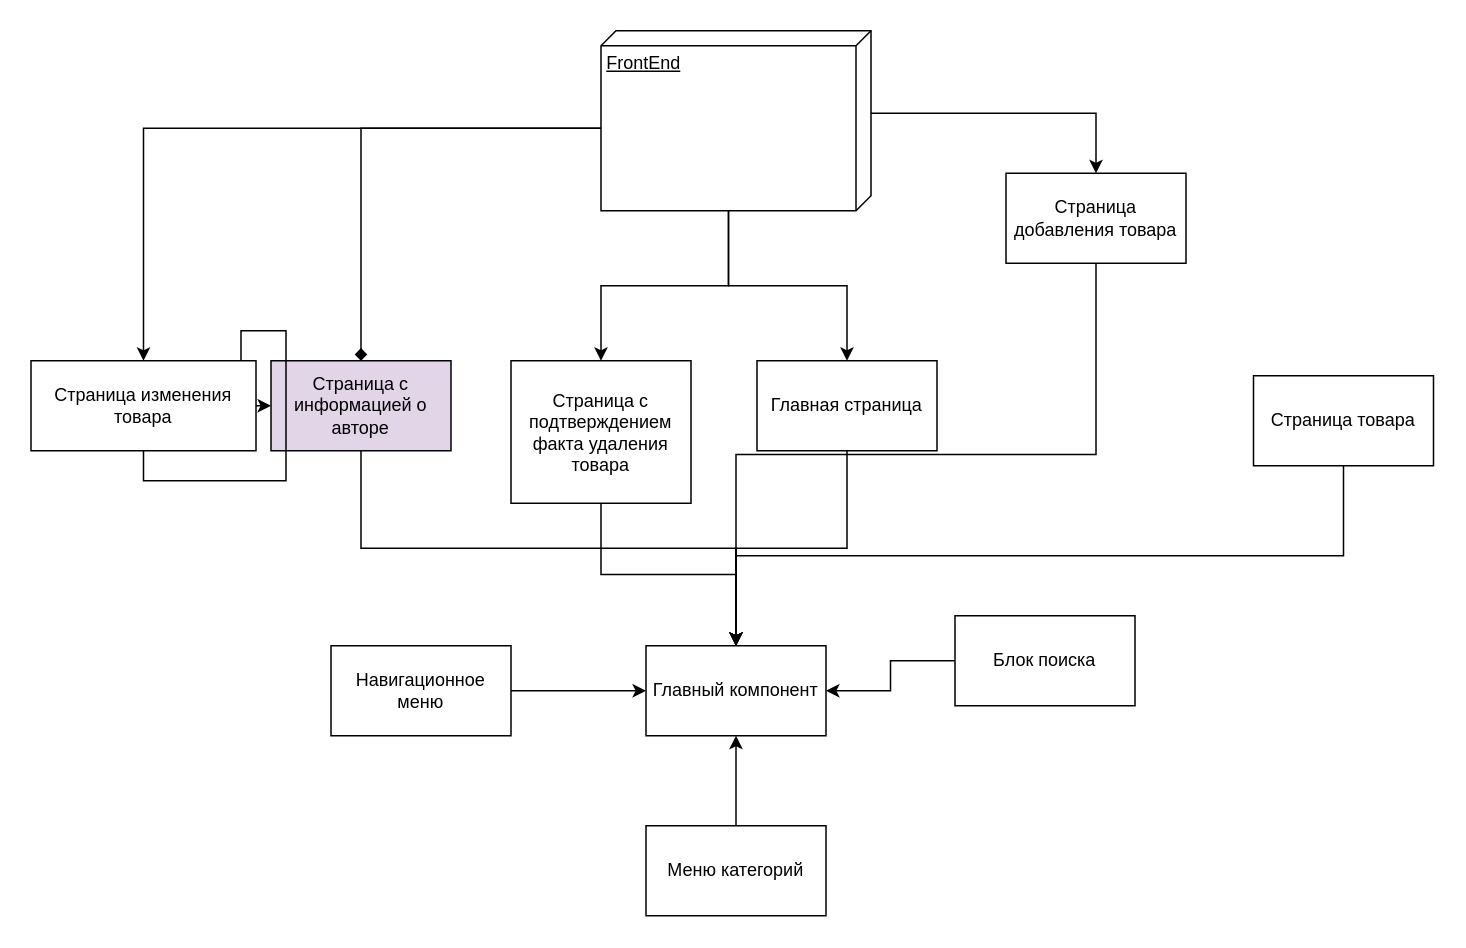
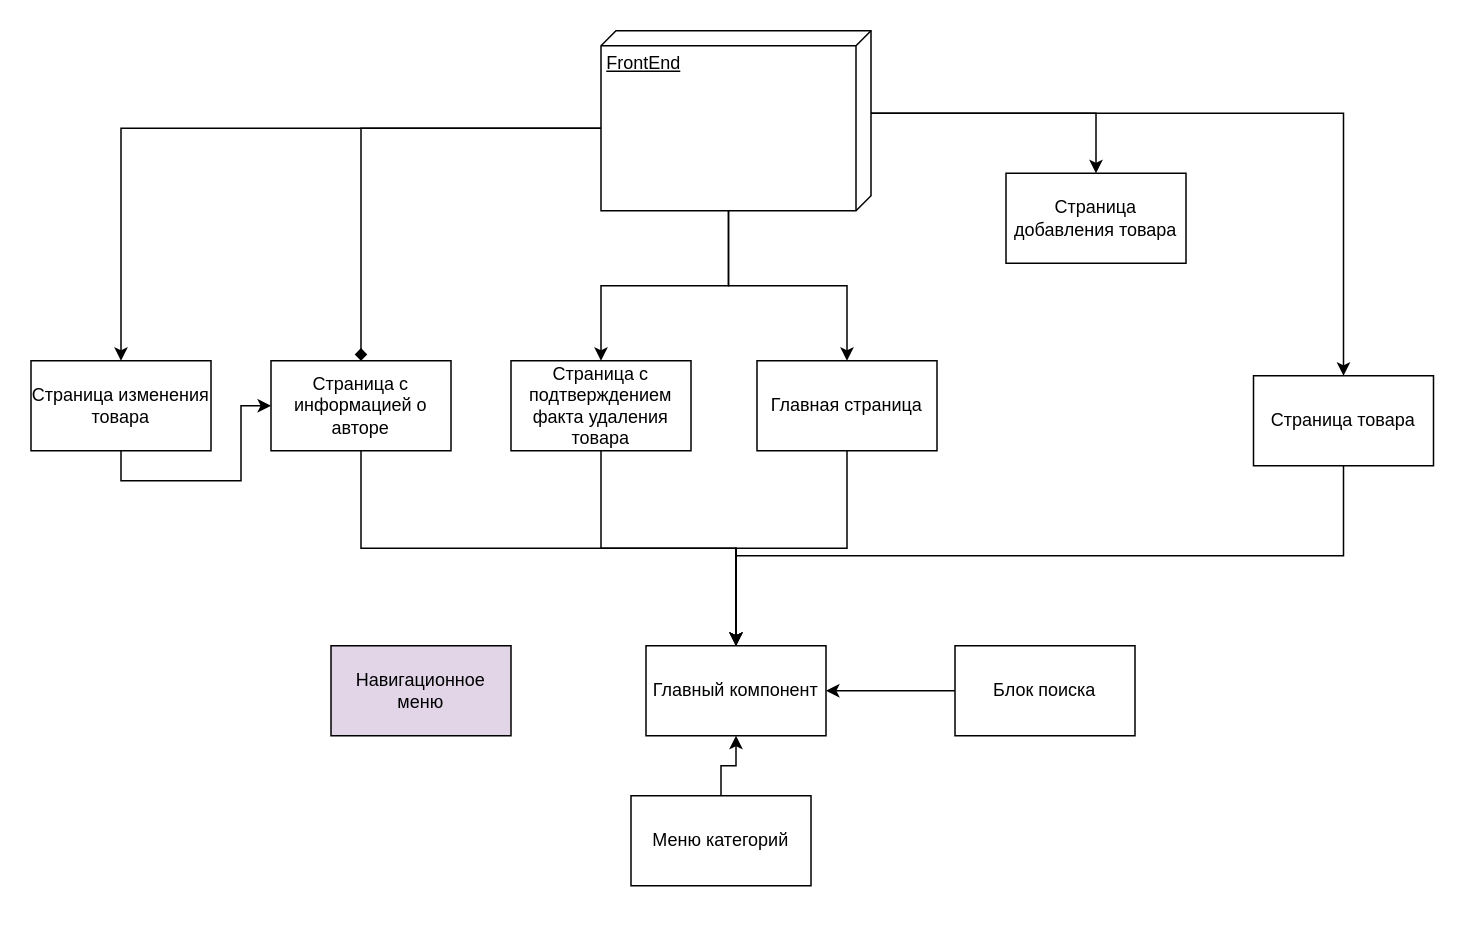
edge "FrontEnd" -> "Страница товара": added
node "Страница изменения товара": size 225x90 -> 180x90
node "Страница с информацией о авторе": fillcolor #e1d5e7 -> #ffffff
node "Страница с подтверждением факта удаления товара": size 180x143 -> 180x90
edge "Страница добавления товара" -> "Главный компонент": removed
node "Блок поиска": moved (1045, 661) -> (1045, 691)
node "Навигационное меню": fillcolor #ffffff -> #e1d5e7
edge "Навигационное меню" -> "Главный компонент": removed
node "Меню категорий": moved (736, 871) -> (721, 841)
